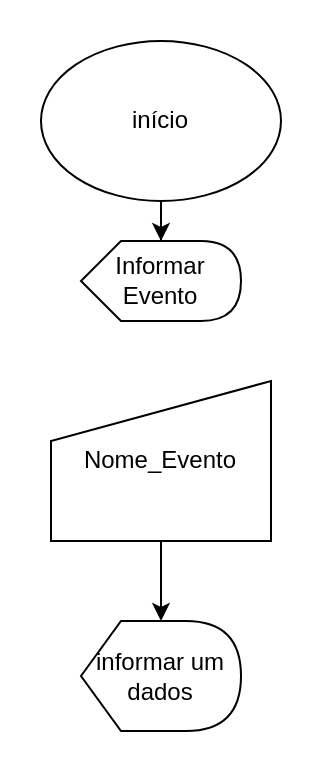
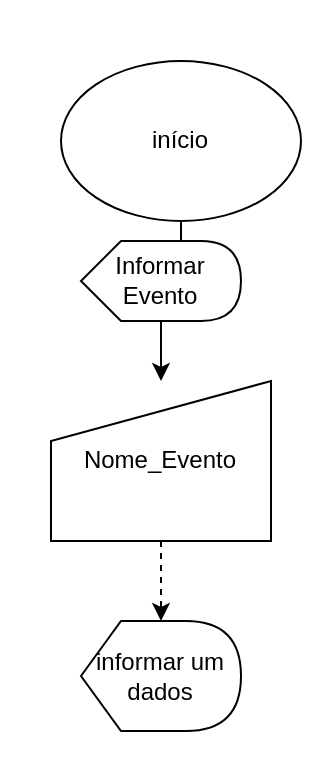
node "início": moved (161, 121) -> (181, 141)
edge "Informar Evento" -> "Nome_Evento": added
edge "Nome_Evento" -> "informar um dados": style solid -> dashed
